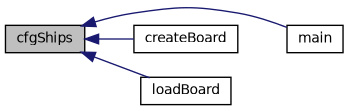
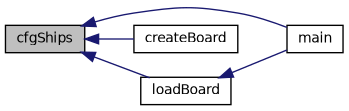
edge "main" -> "loadBoard": added
